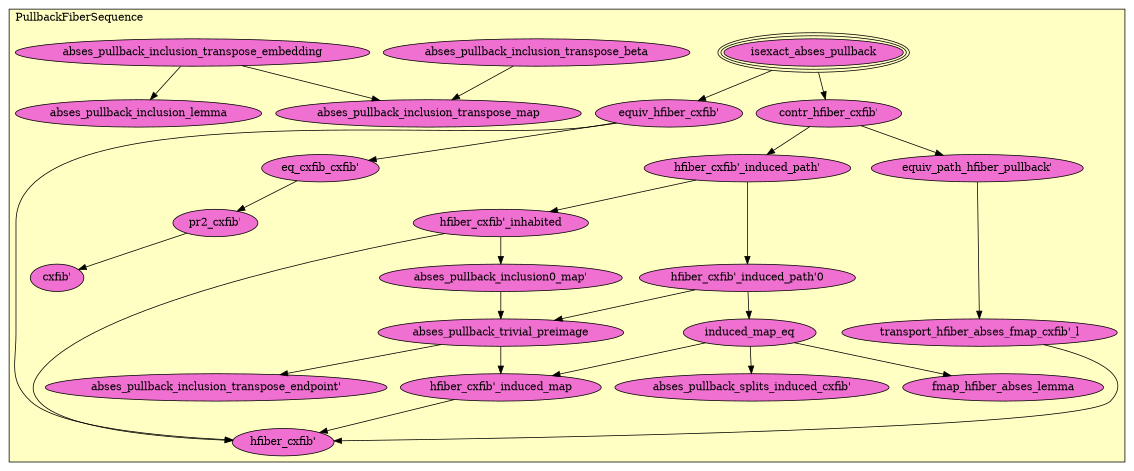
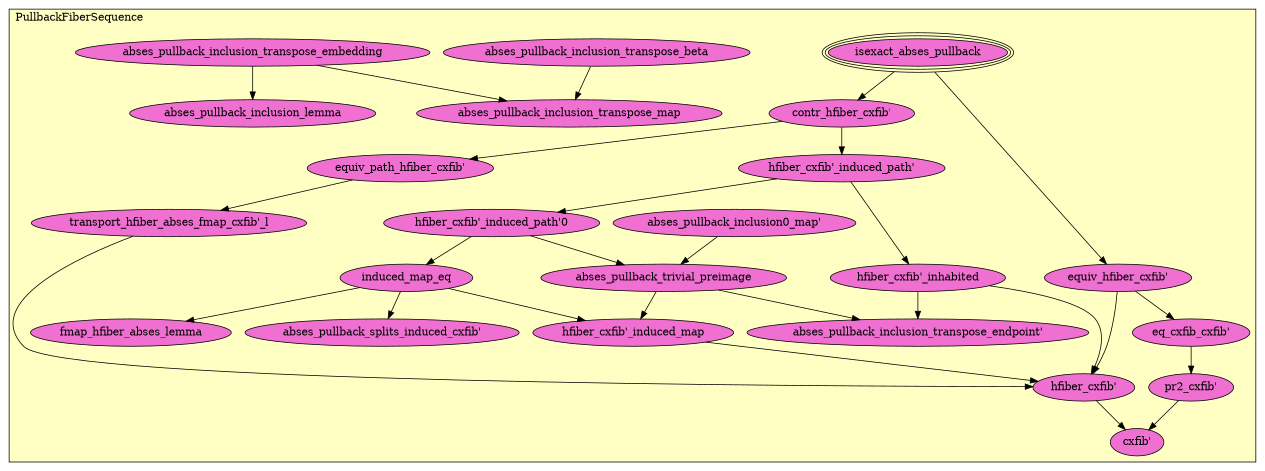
node "equiv_path_hfiber_pullback'": label "equiv_path_hfiber_pullback'" -> "equiv_path_hfiber_cxfib'"
edge "hfiber_cxfib'_inhabited" -> "abses_pullback_inclusion0_map'": now "hfiber_cxfib'_inhabited" -> "abses_pullback_inclusion_transpose_endpoint'"
edge "hfiber_cxfib'" -> "cxfib'": added
